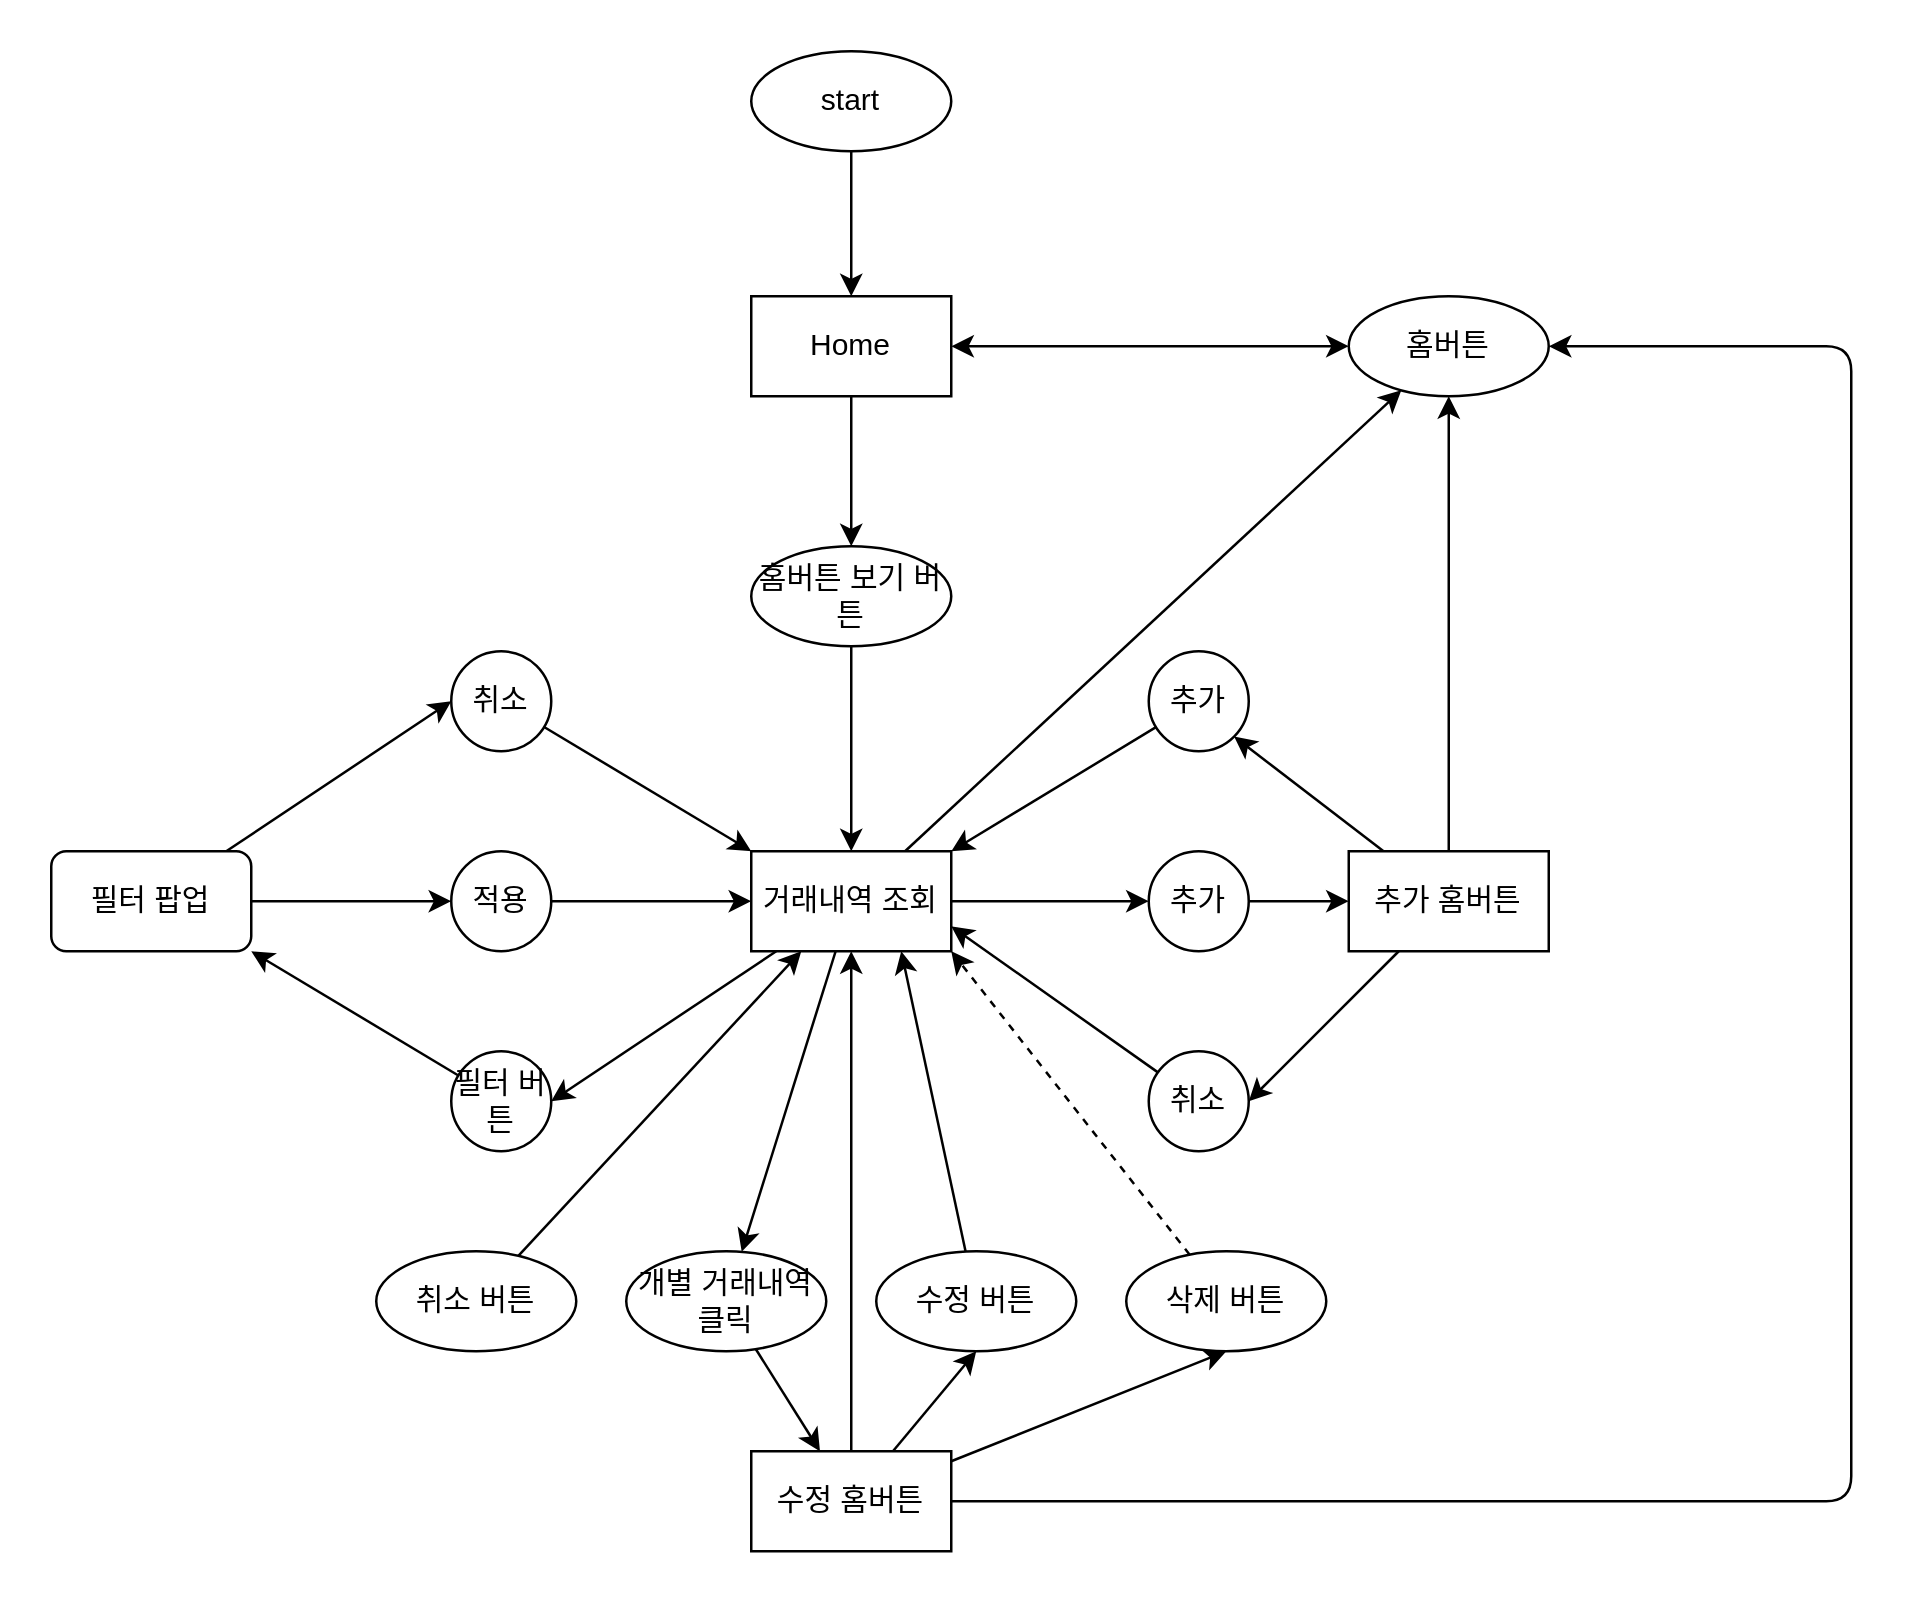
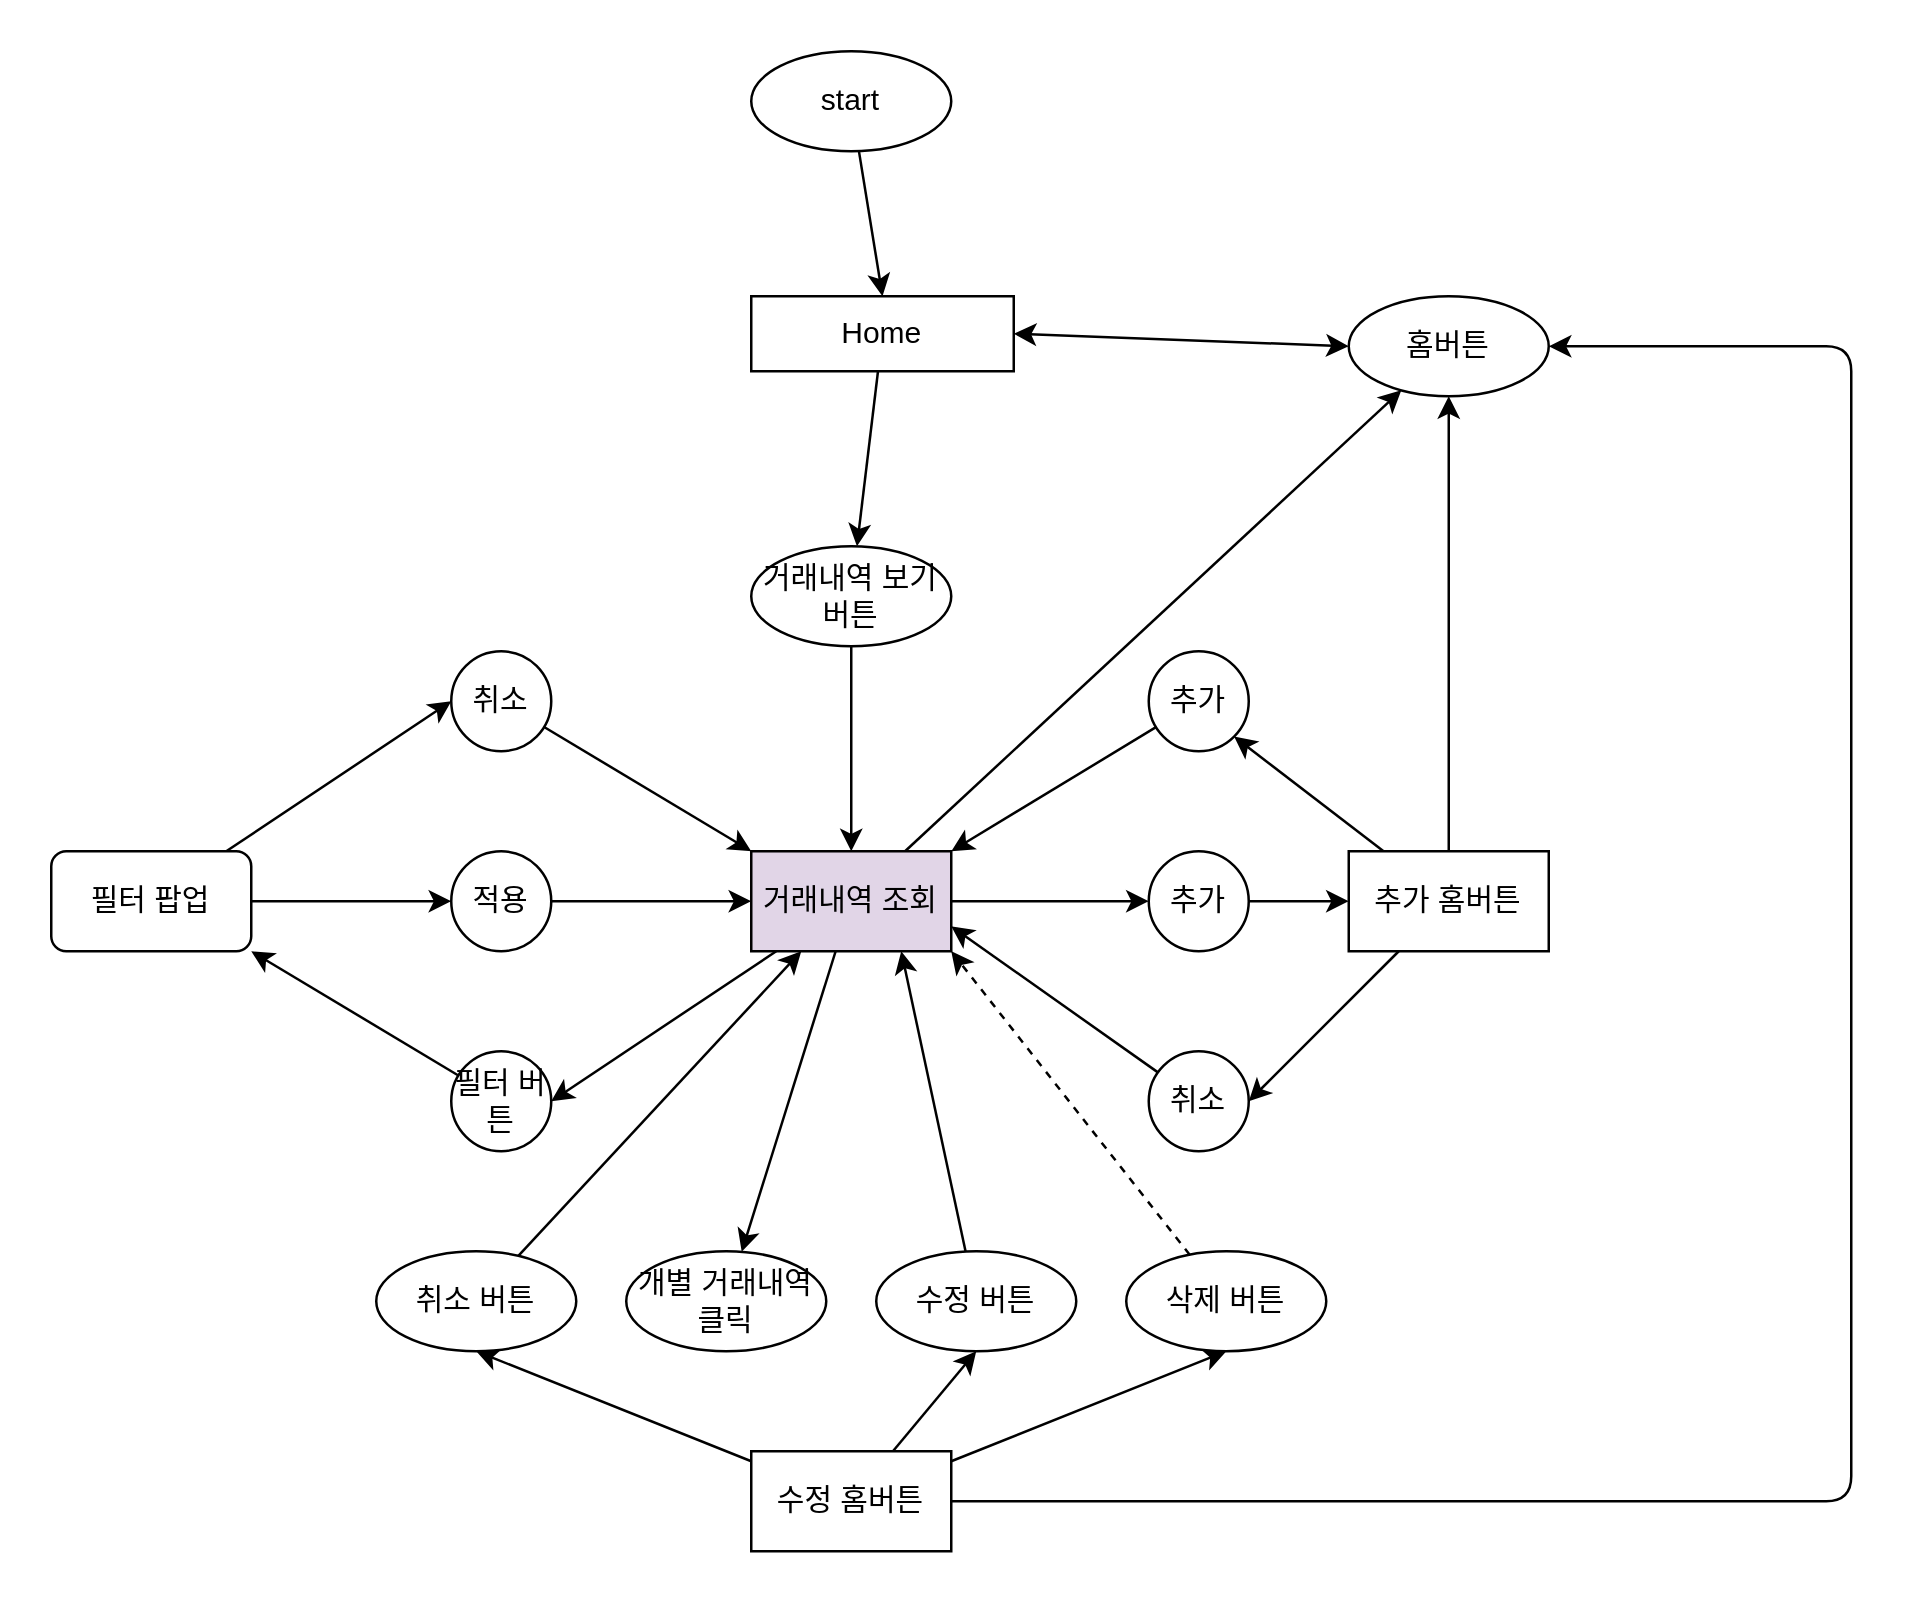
node "Home": size 200x100 -> 263x75
node "홈버튼 보기 버튼": label "홈버튼 보기 버튼" -> "거래내역 보기 버튼"
node "거래내역 조회": fillcolor #ffffff -> #e1d5e7
edge "수정 홈버튼" -> "거래내역 조회": now "수정 홈버튼" -> "취소 버튼"
edge "개별 거래내역 클릭" -> "수정 홈버튼": removed
